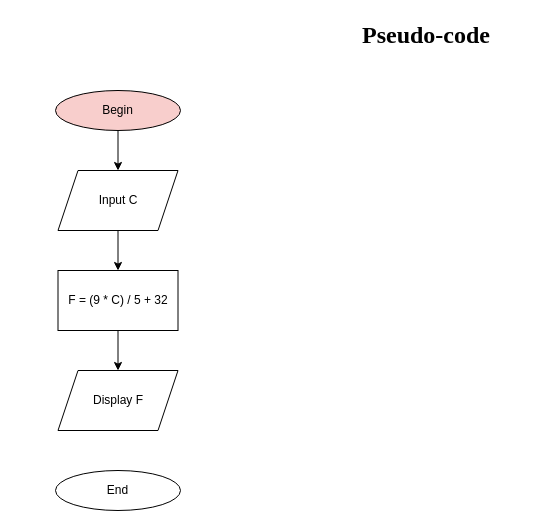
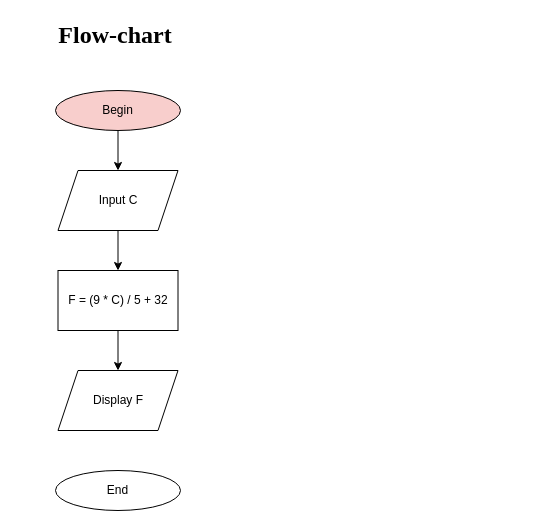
node "Flow-chart": added
node "Pseudo-code": removed
